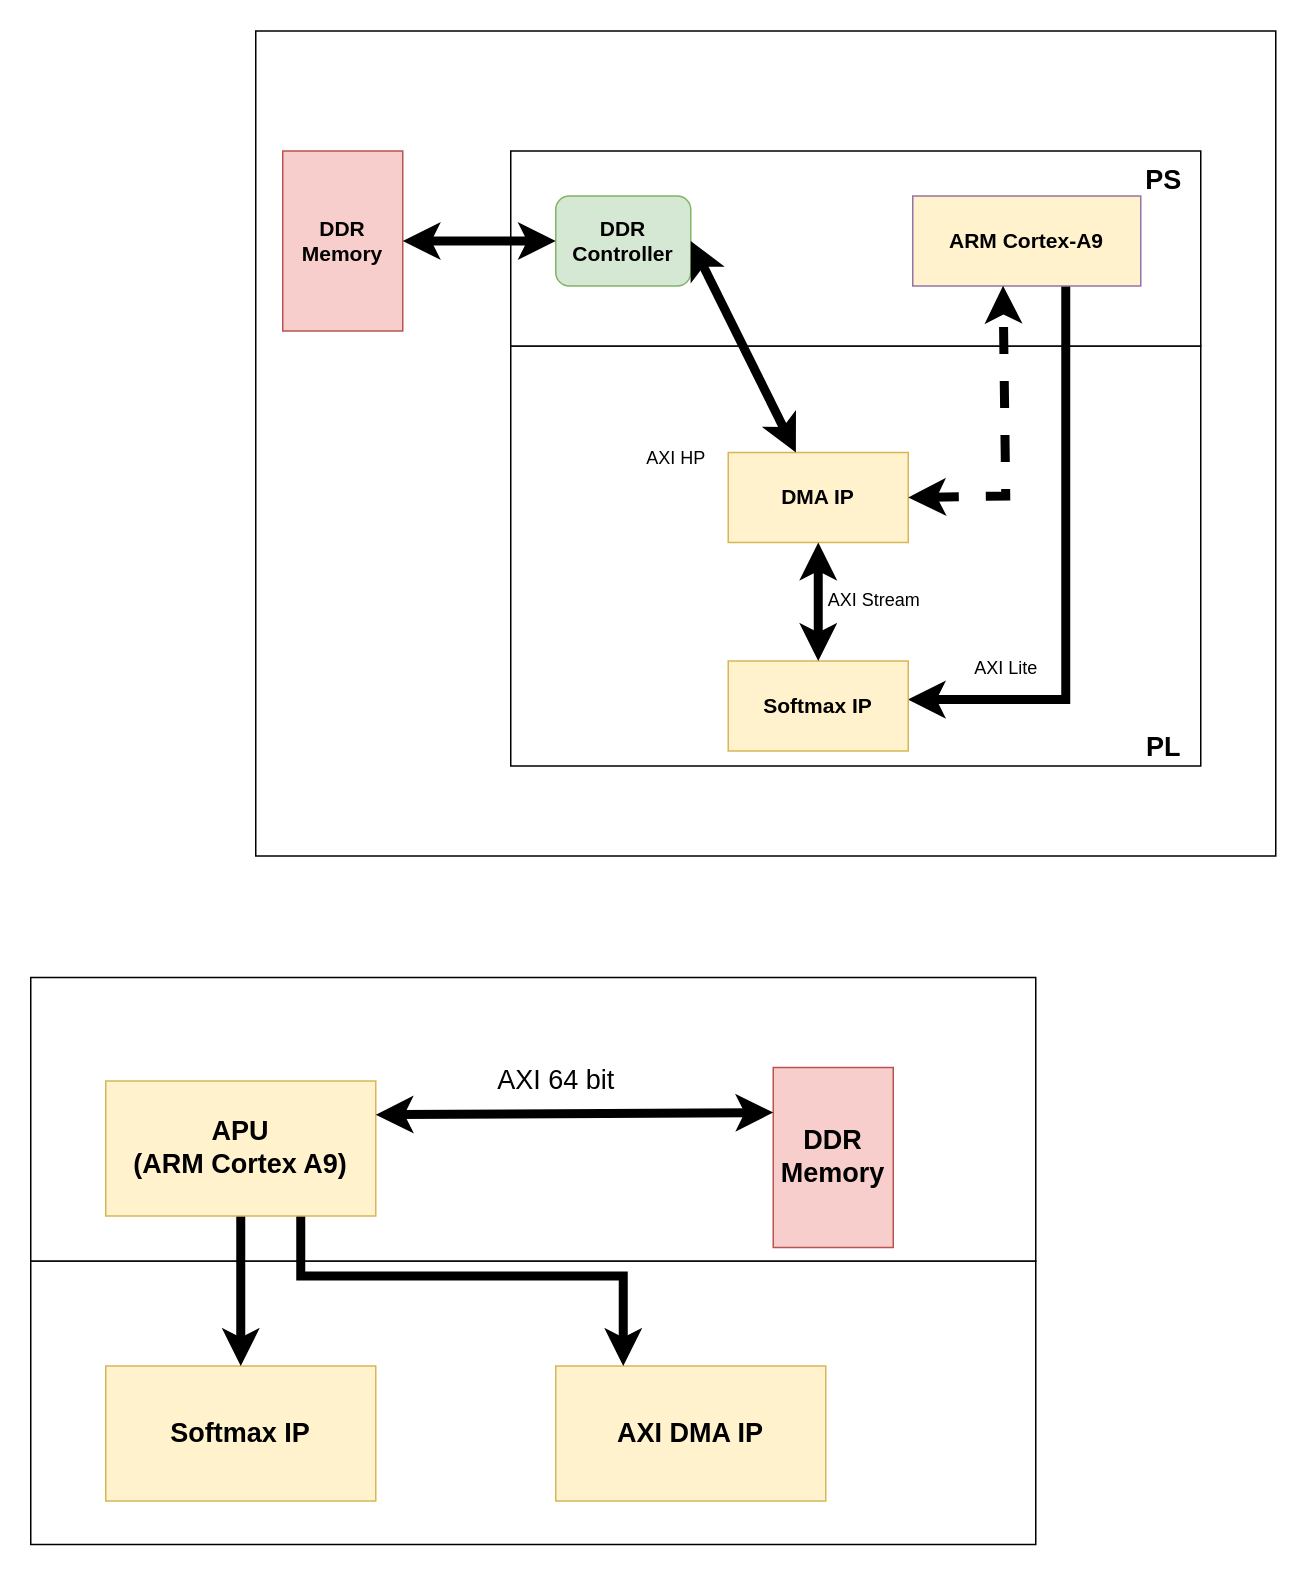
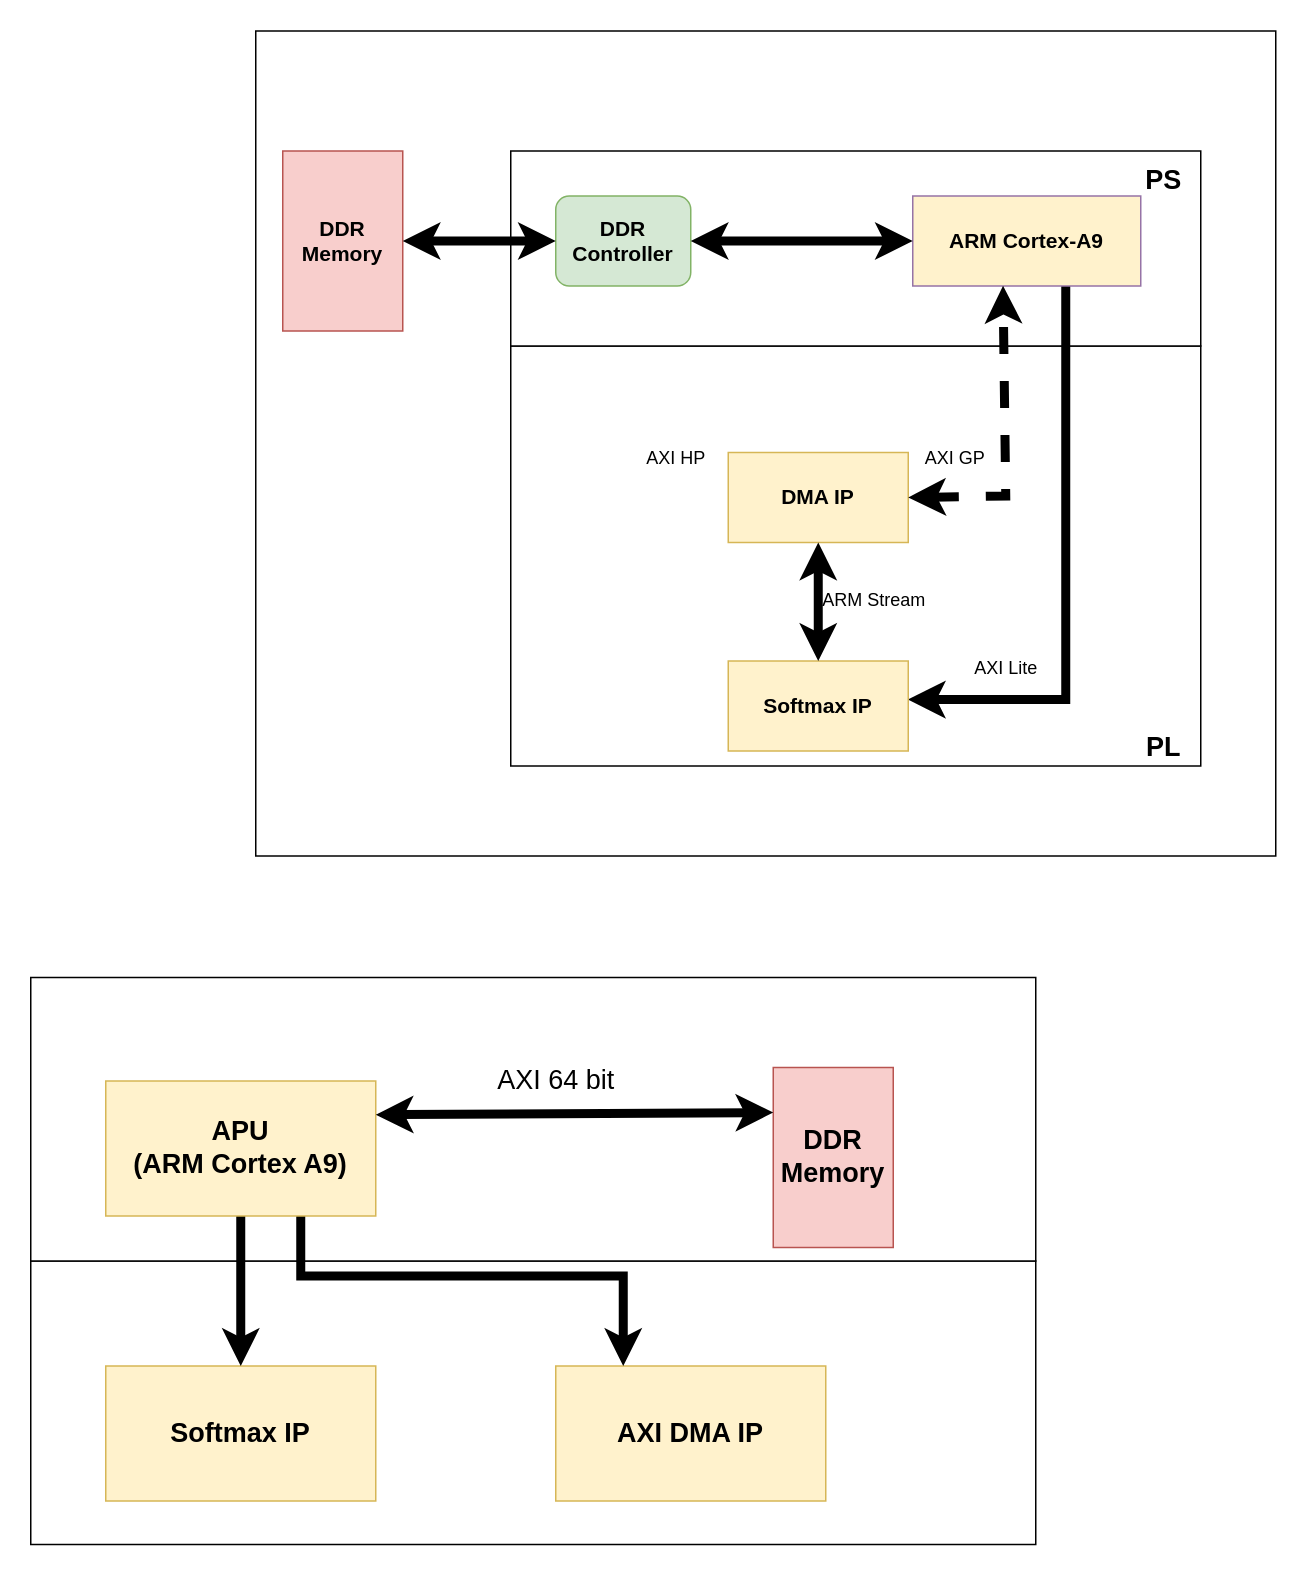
edge "DDR Controller" -- "DMA IP": now "DDR Controller" -- "ARM Cortex-A9"
node "AXI GP": added
node "AXI Stream": label "AXI Stream" -> "ARM Stream"
